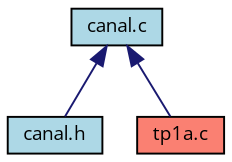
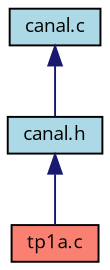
edge "tp1a.c" -> "canal.c": now "tp1a.c" -> "canal.h"
